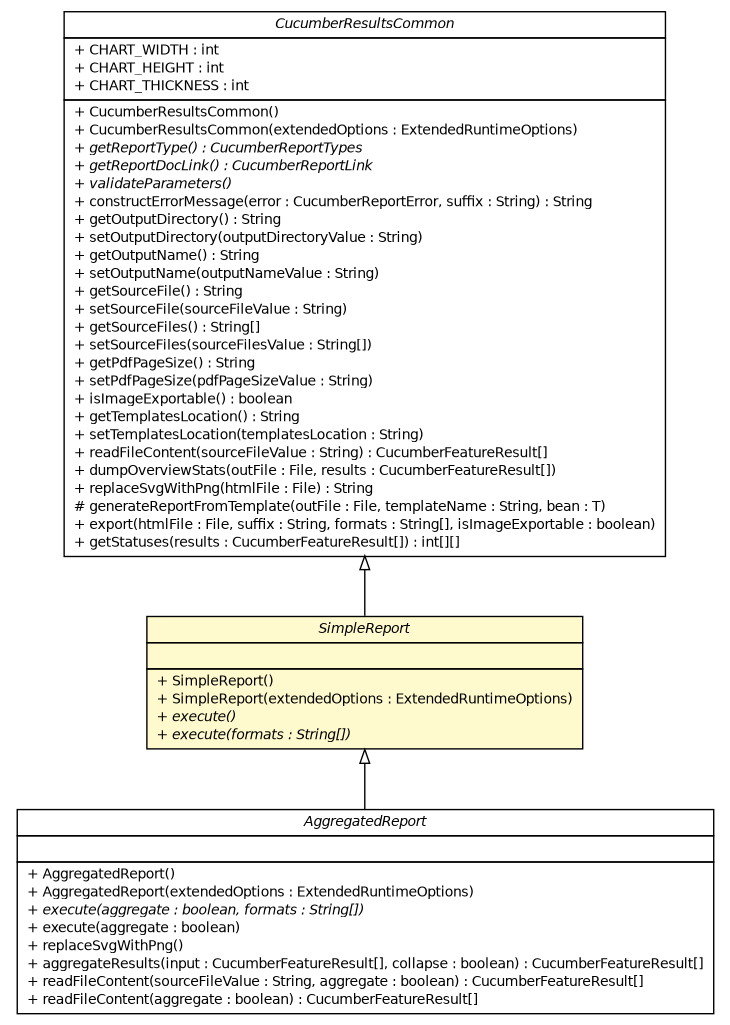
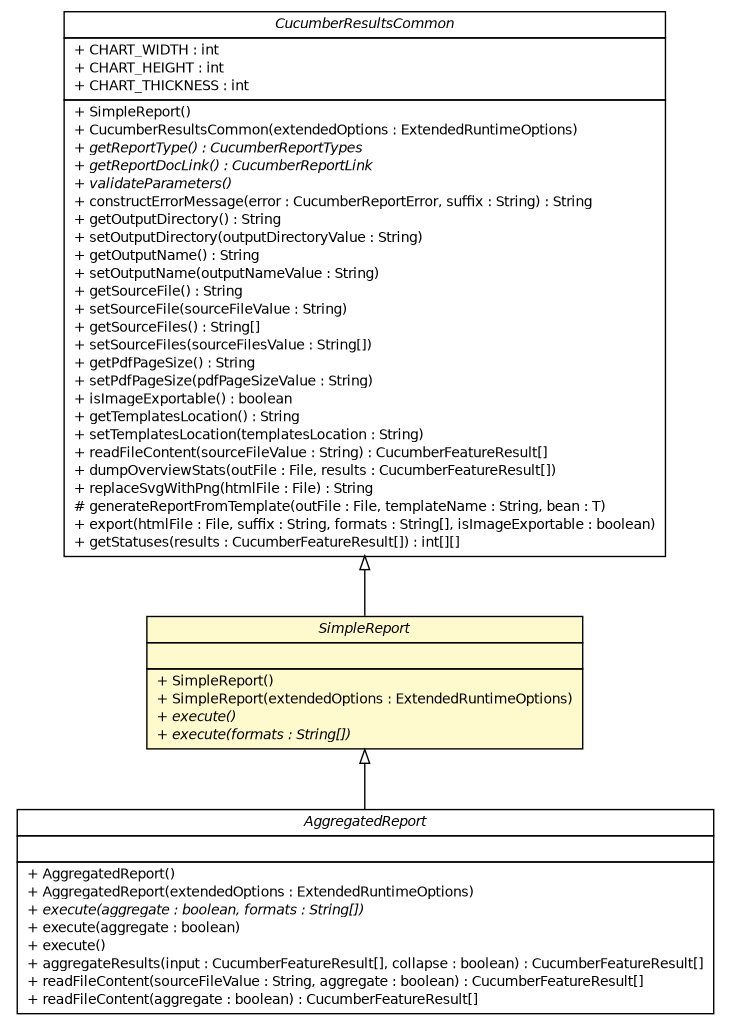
node "CucumberResultsCommon": text "+ CucumberResultsCommon()" -> "+ SimpleReport()"
node "AggregatedReport": text "+ replaceSvgWithPng()" -> "+ execute()"
